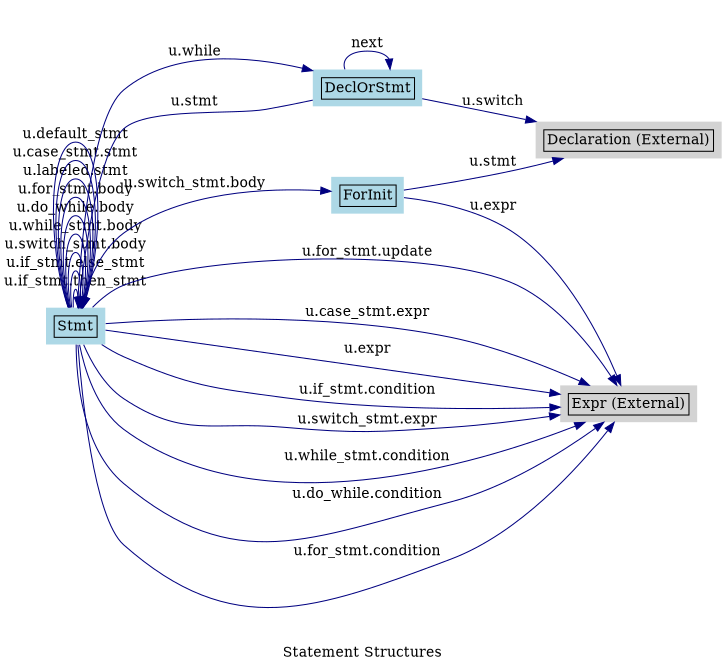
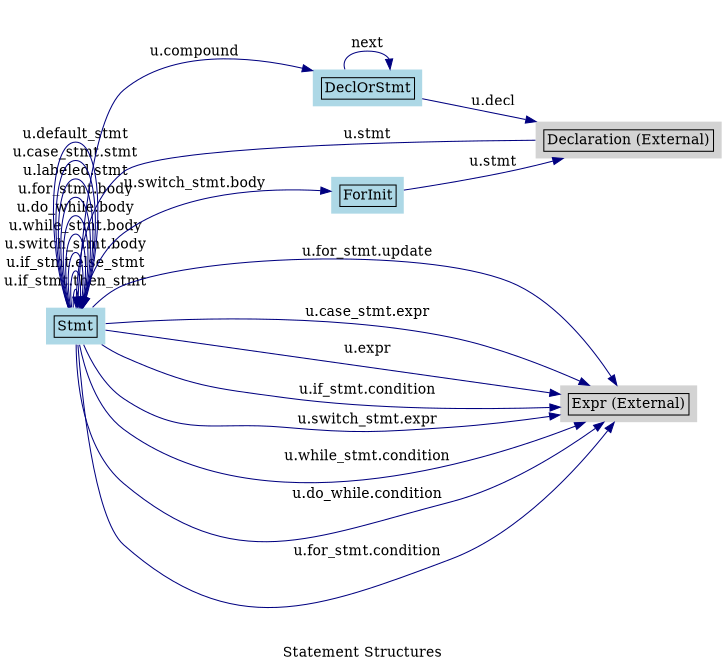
edge "Stmt" -> "DeclOrStmt": label "u.while" -> "u.compound"
edge "DeclOrStmt" -> "Declaration (External)": label "u.switch" -> "u.decl"
edge "DeclOrStmt" -> "Stmt": now "Declaration (External)" -> "Stmt"
edge "ForInit" -> "Expr (External)": removed, label "u.expr"
